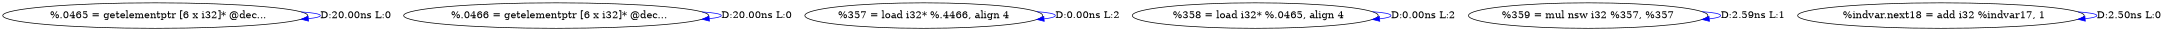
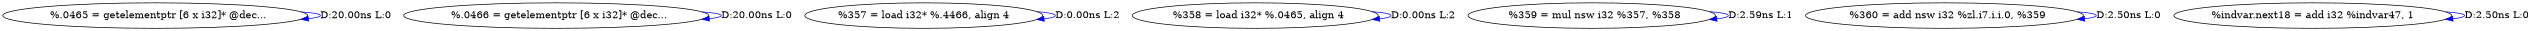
node "%359 = mul nsw i32 %357, %357": label "%359 = mul nsw i32 %357, %357" -> "%359 = mul nsw i32 %357, %358"
node "%indvar.next18 = add i32 %indvar17, 1": label "%indvar.next18 = add i32 %indvar17, 1" -> "%indvar.next18 = add i32 %indvar47, 1"
node "%360 = add nsw i32 %zl.i7.i.i.0, %359": added
